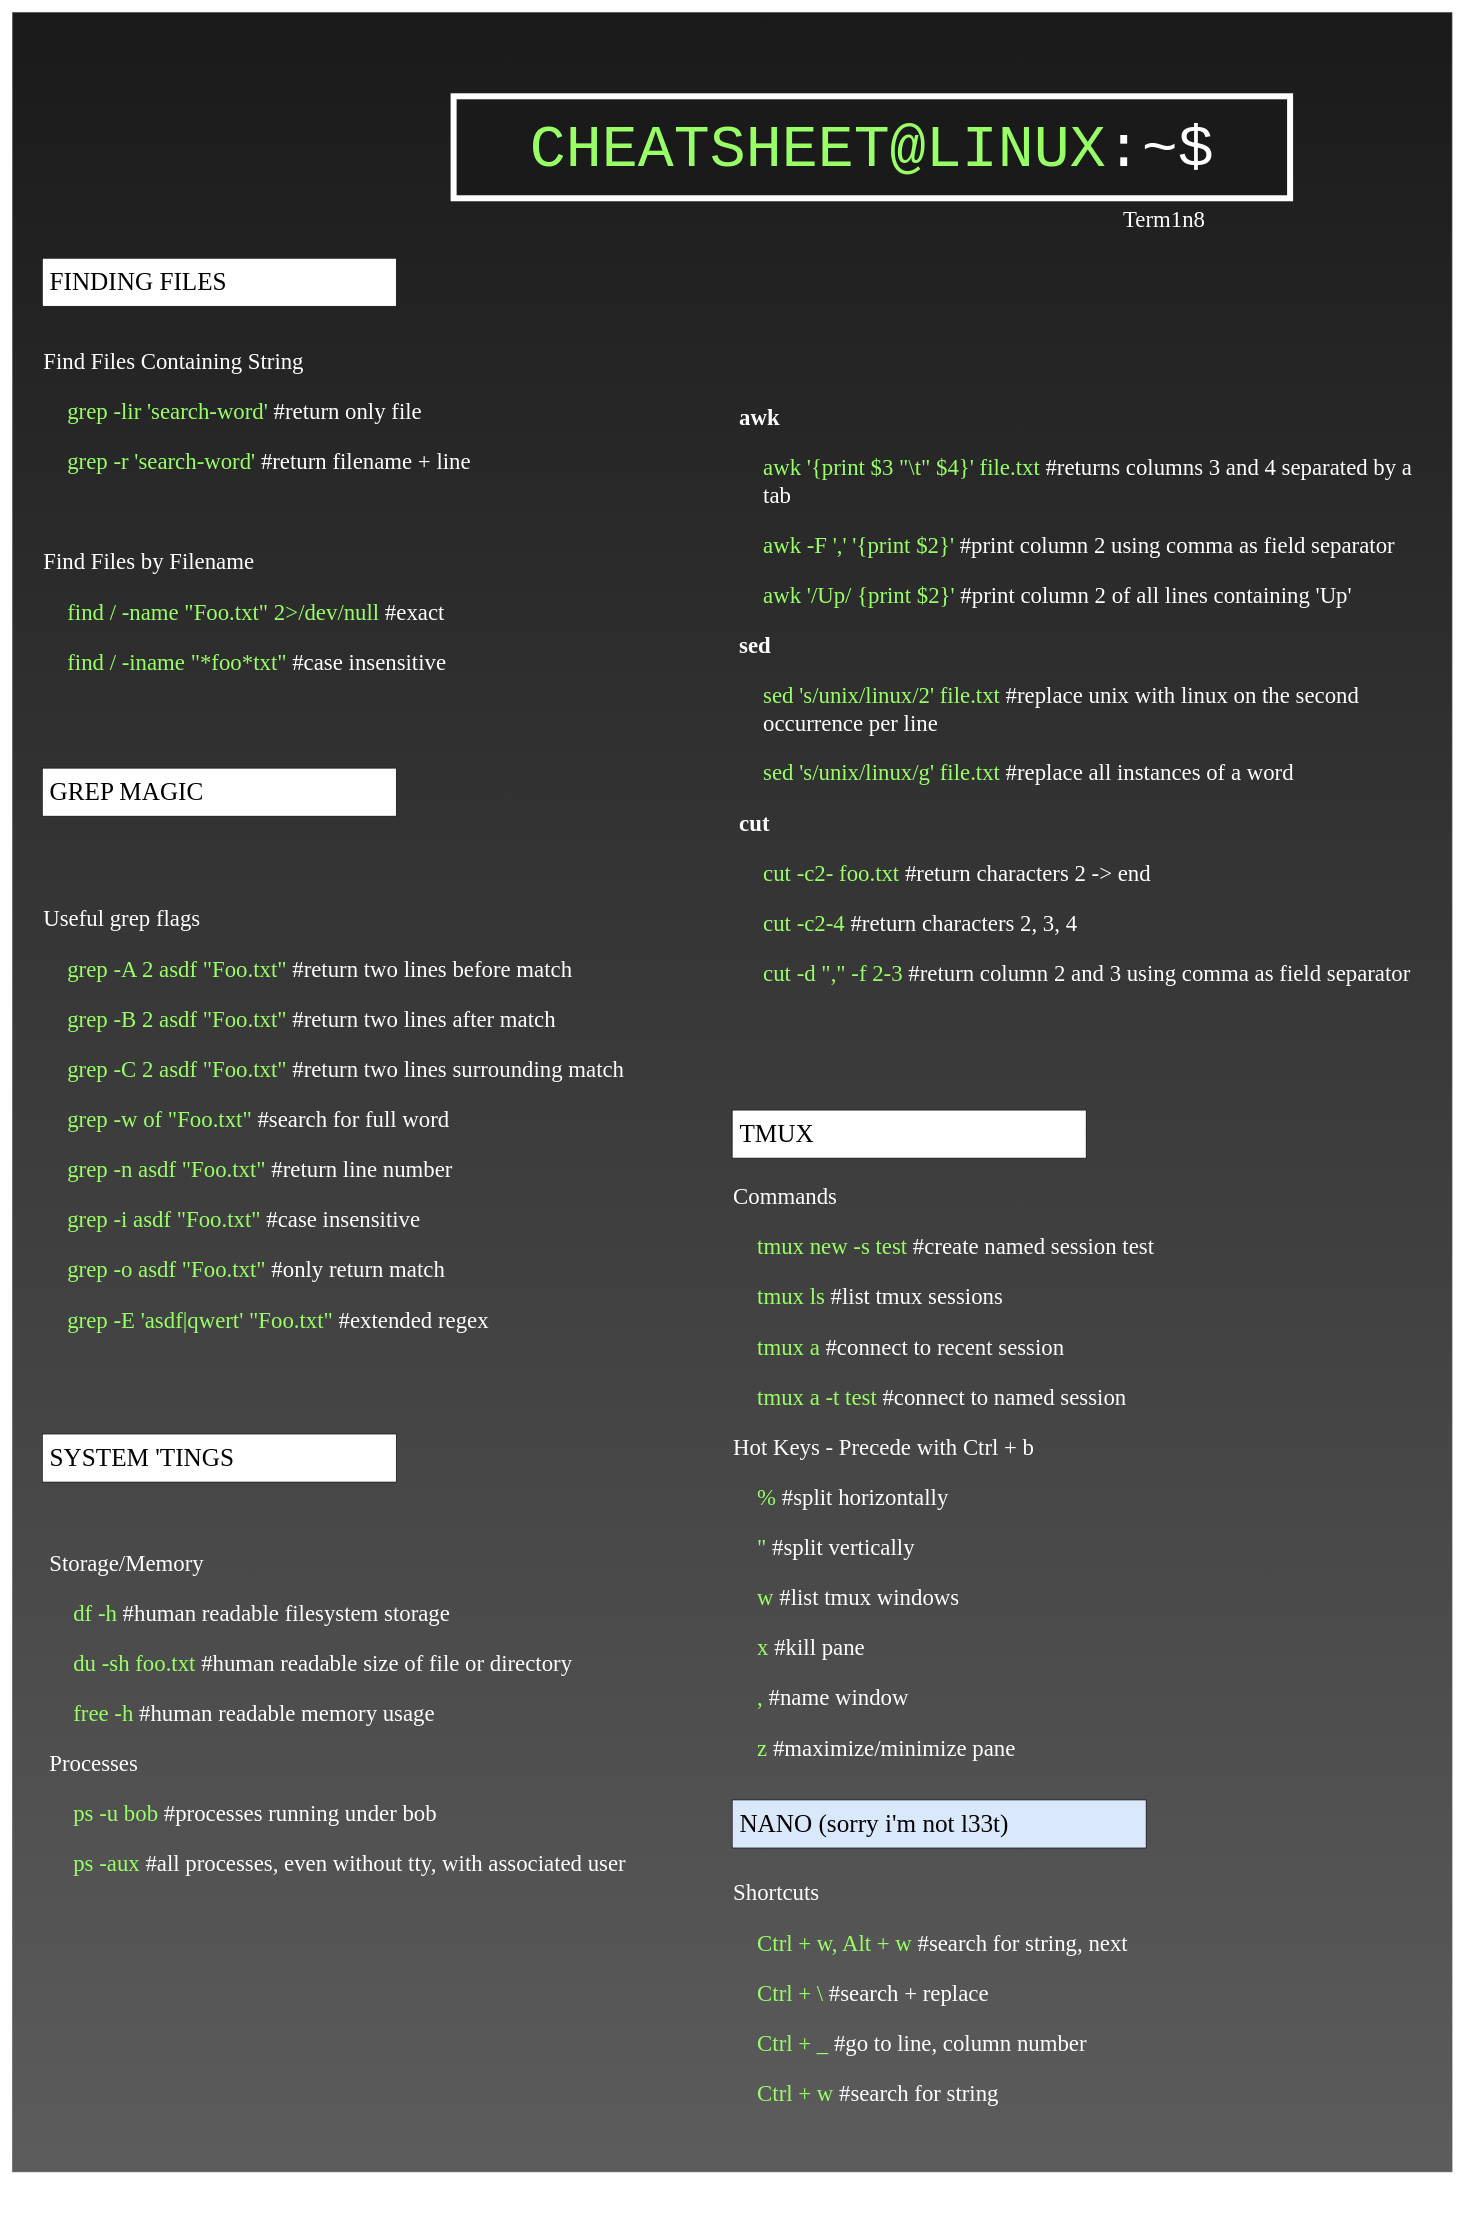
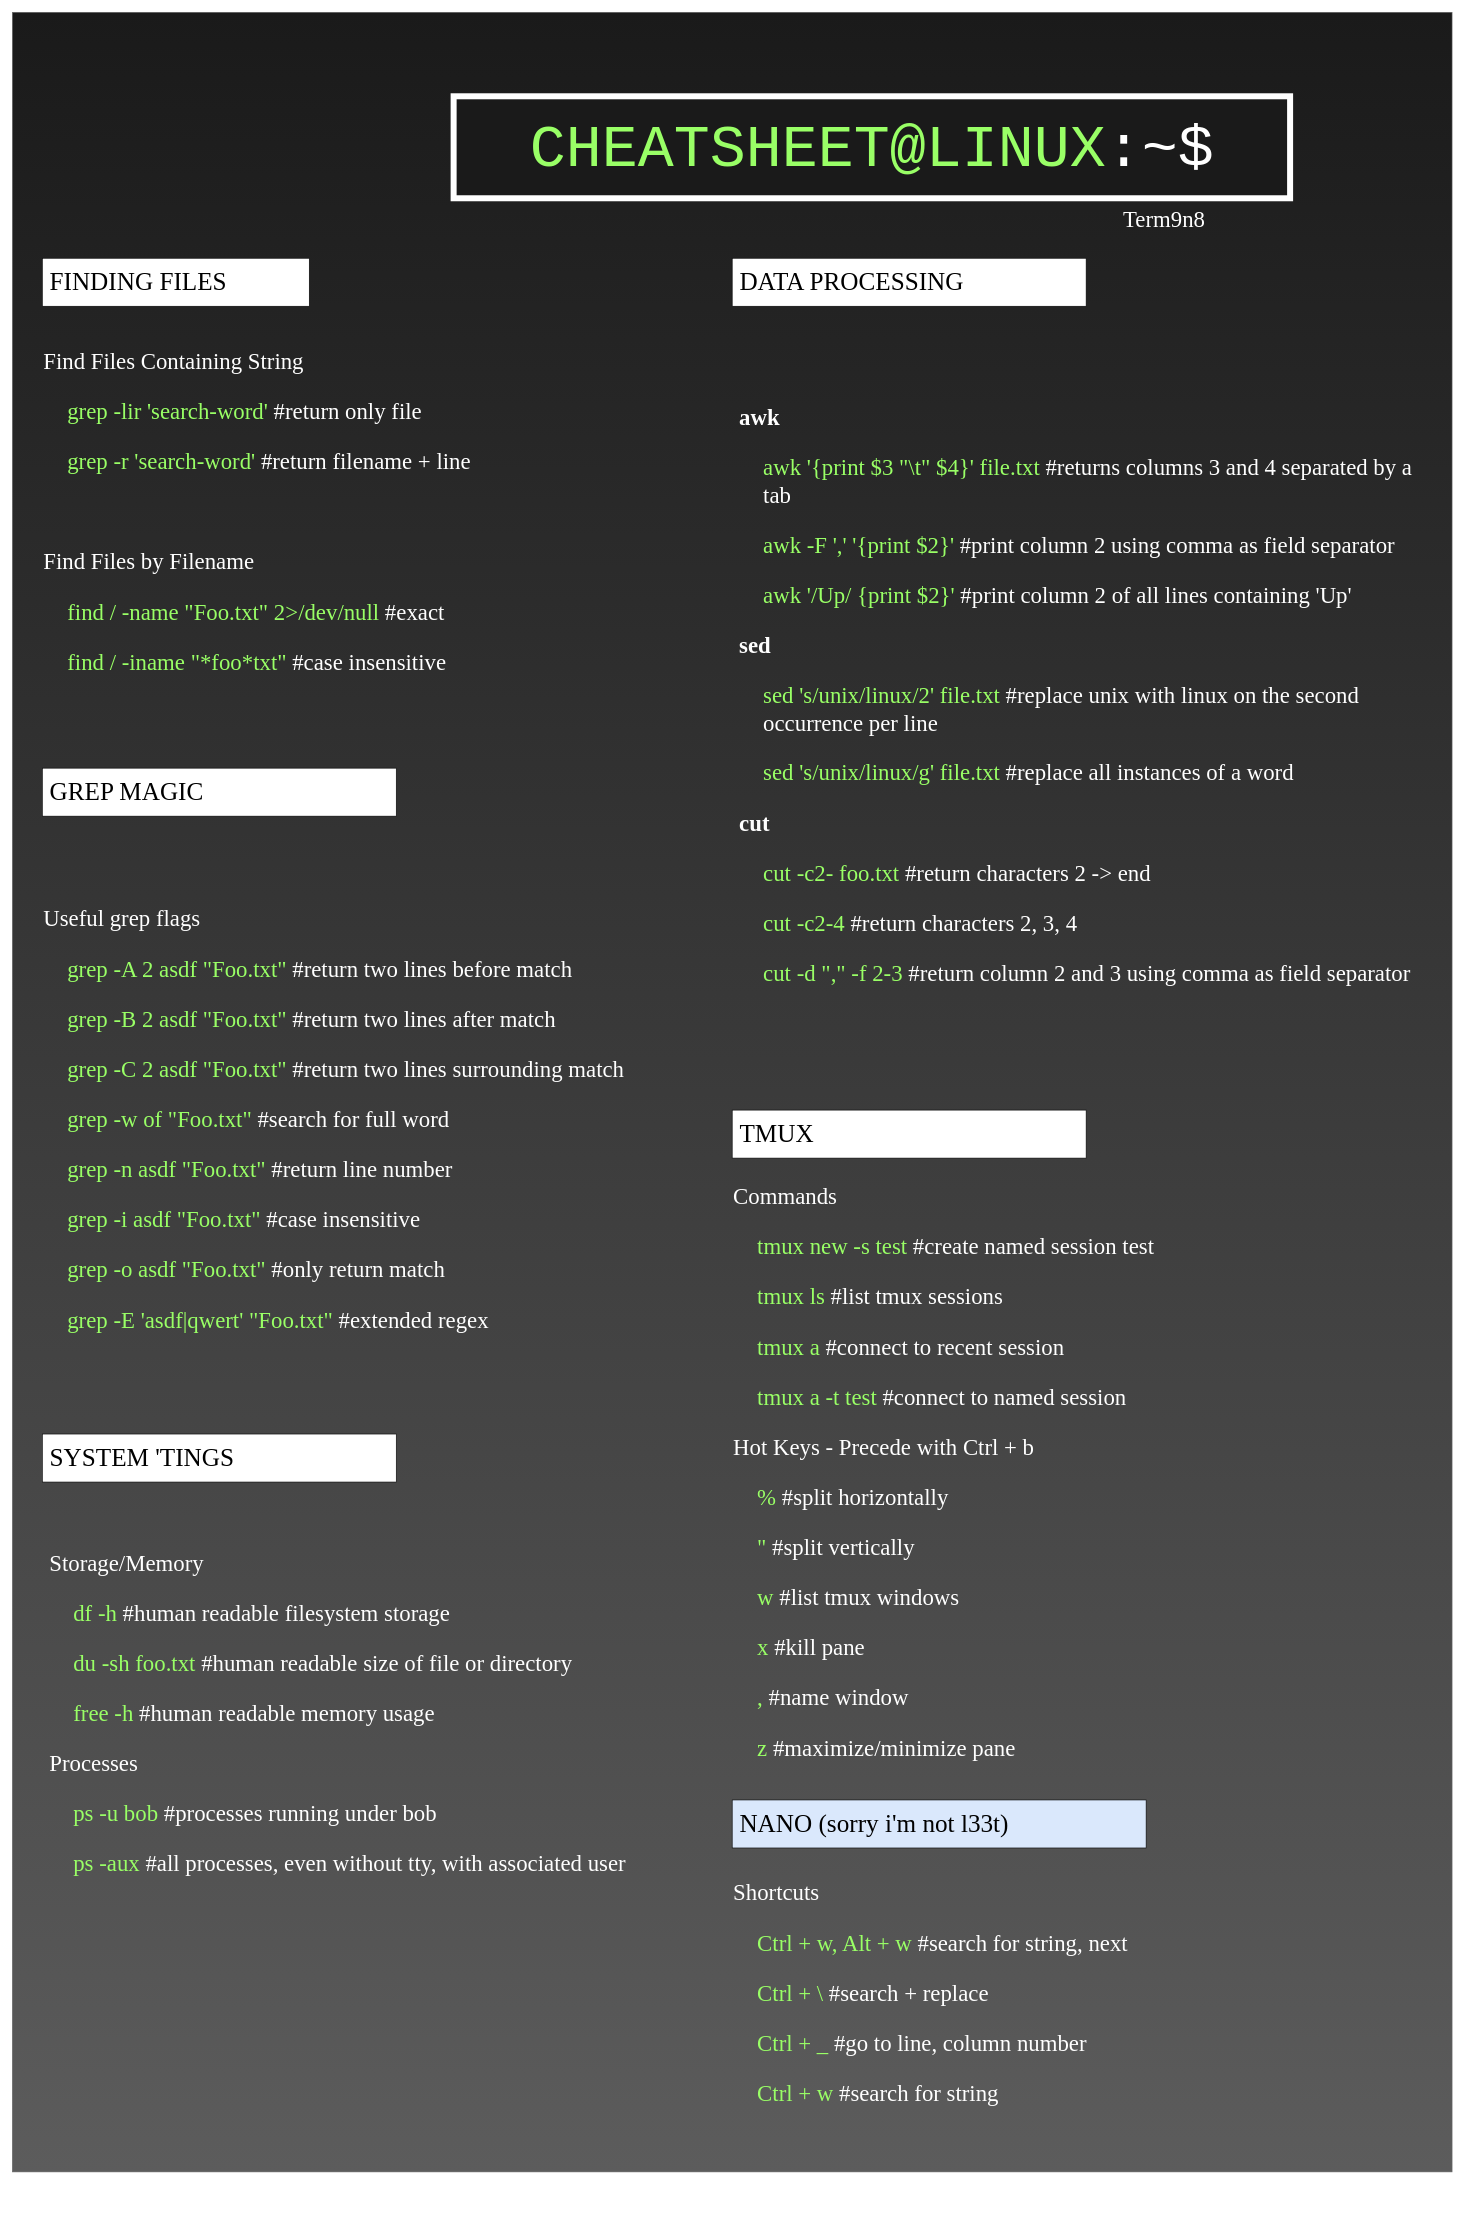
node "Term1n8": label "Term1n8" -> "Term9n8"
node "FINDING FILES": size 354x48 -> 267x48
node "DATA PROCESSING": added
